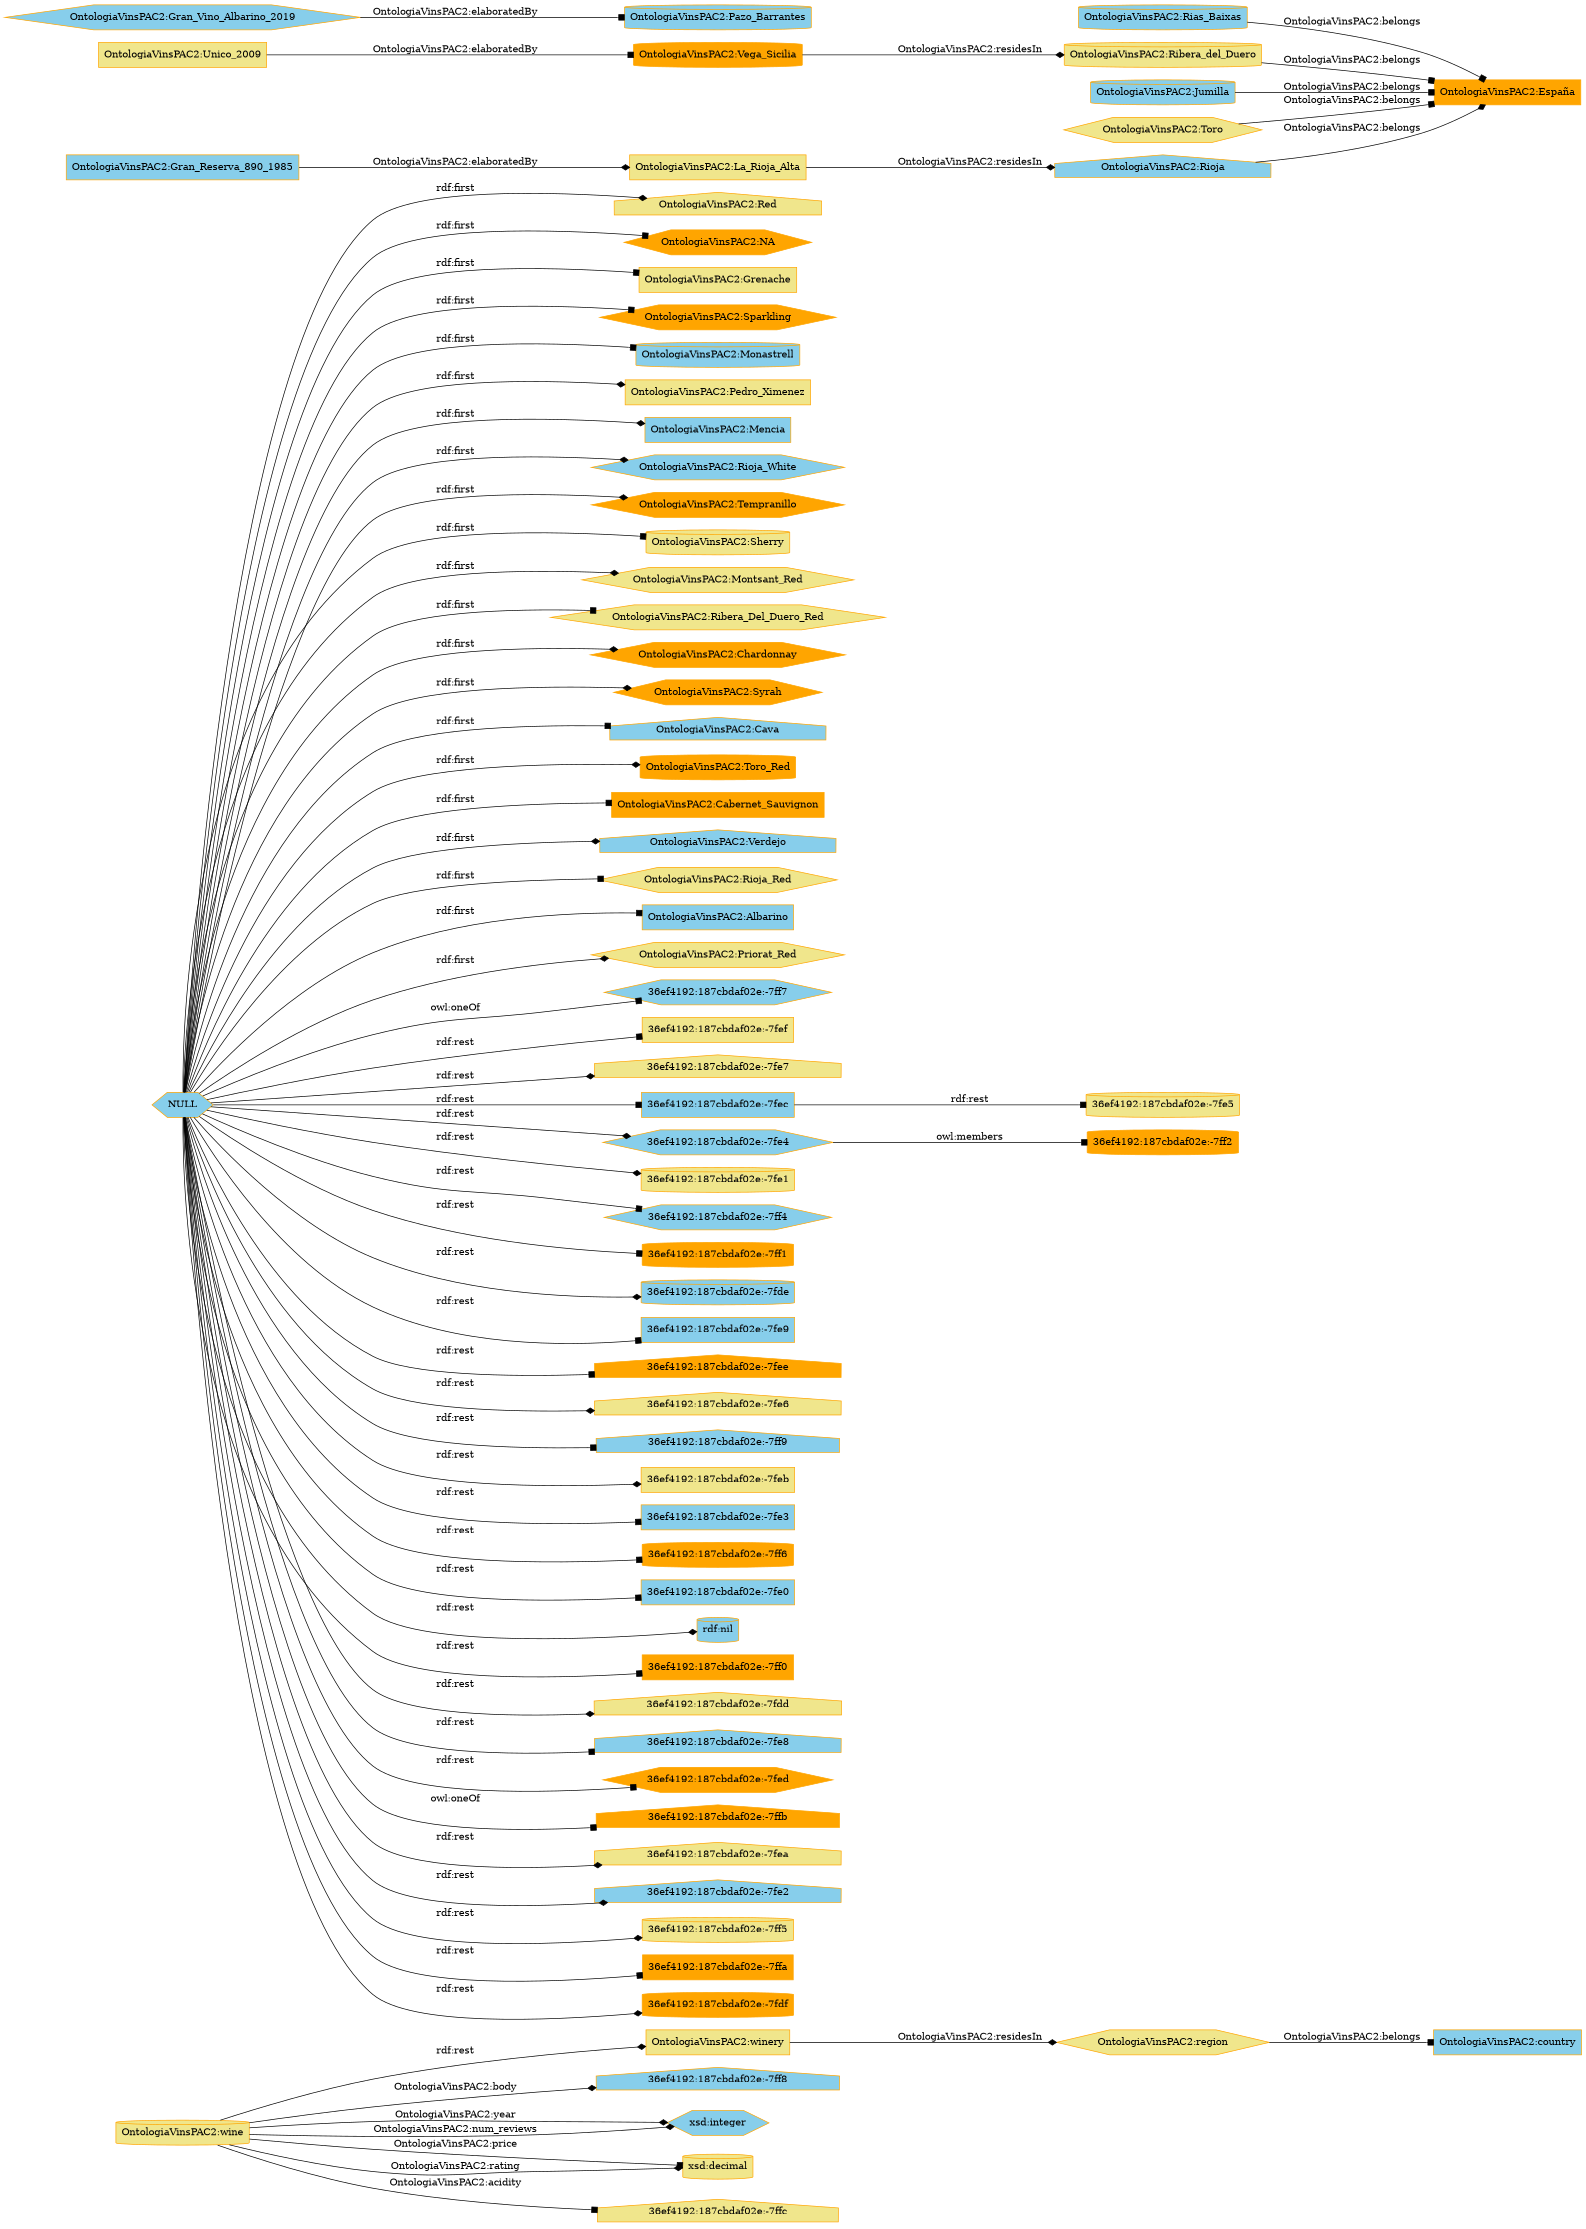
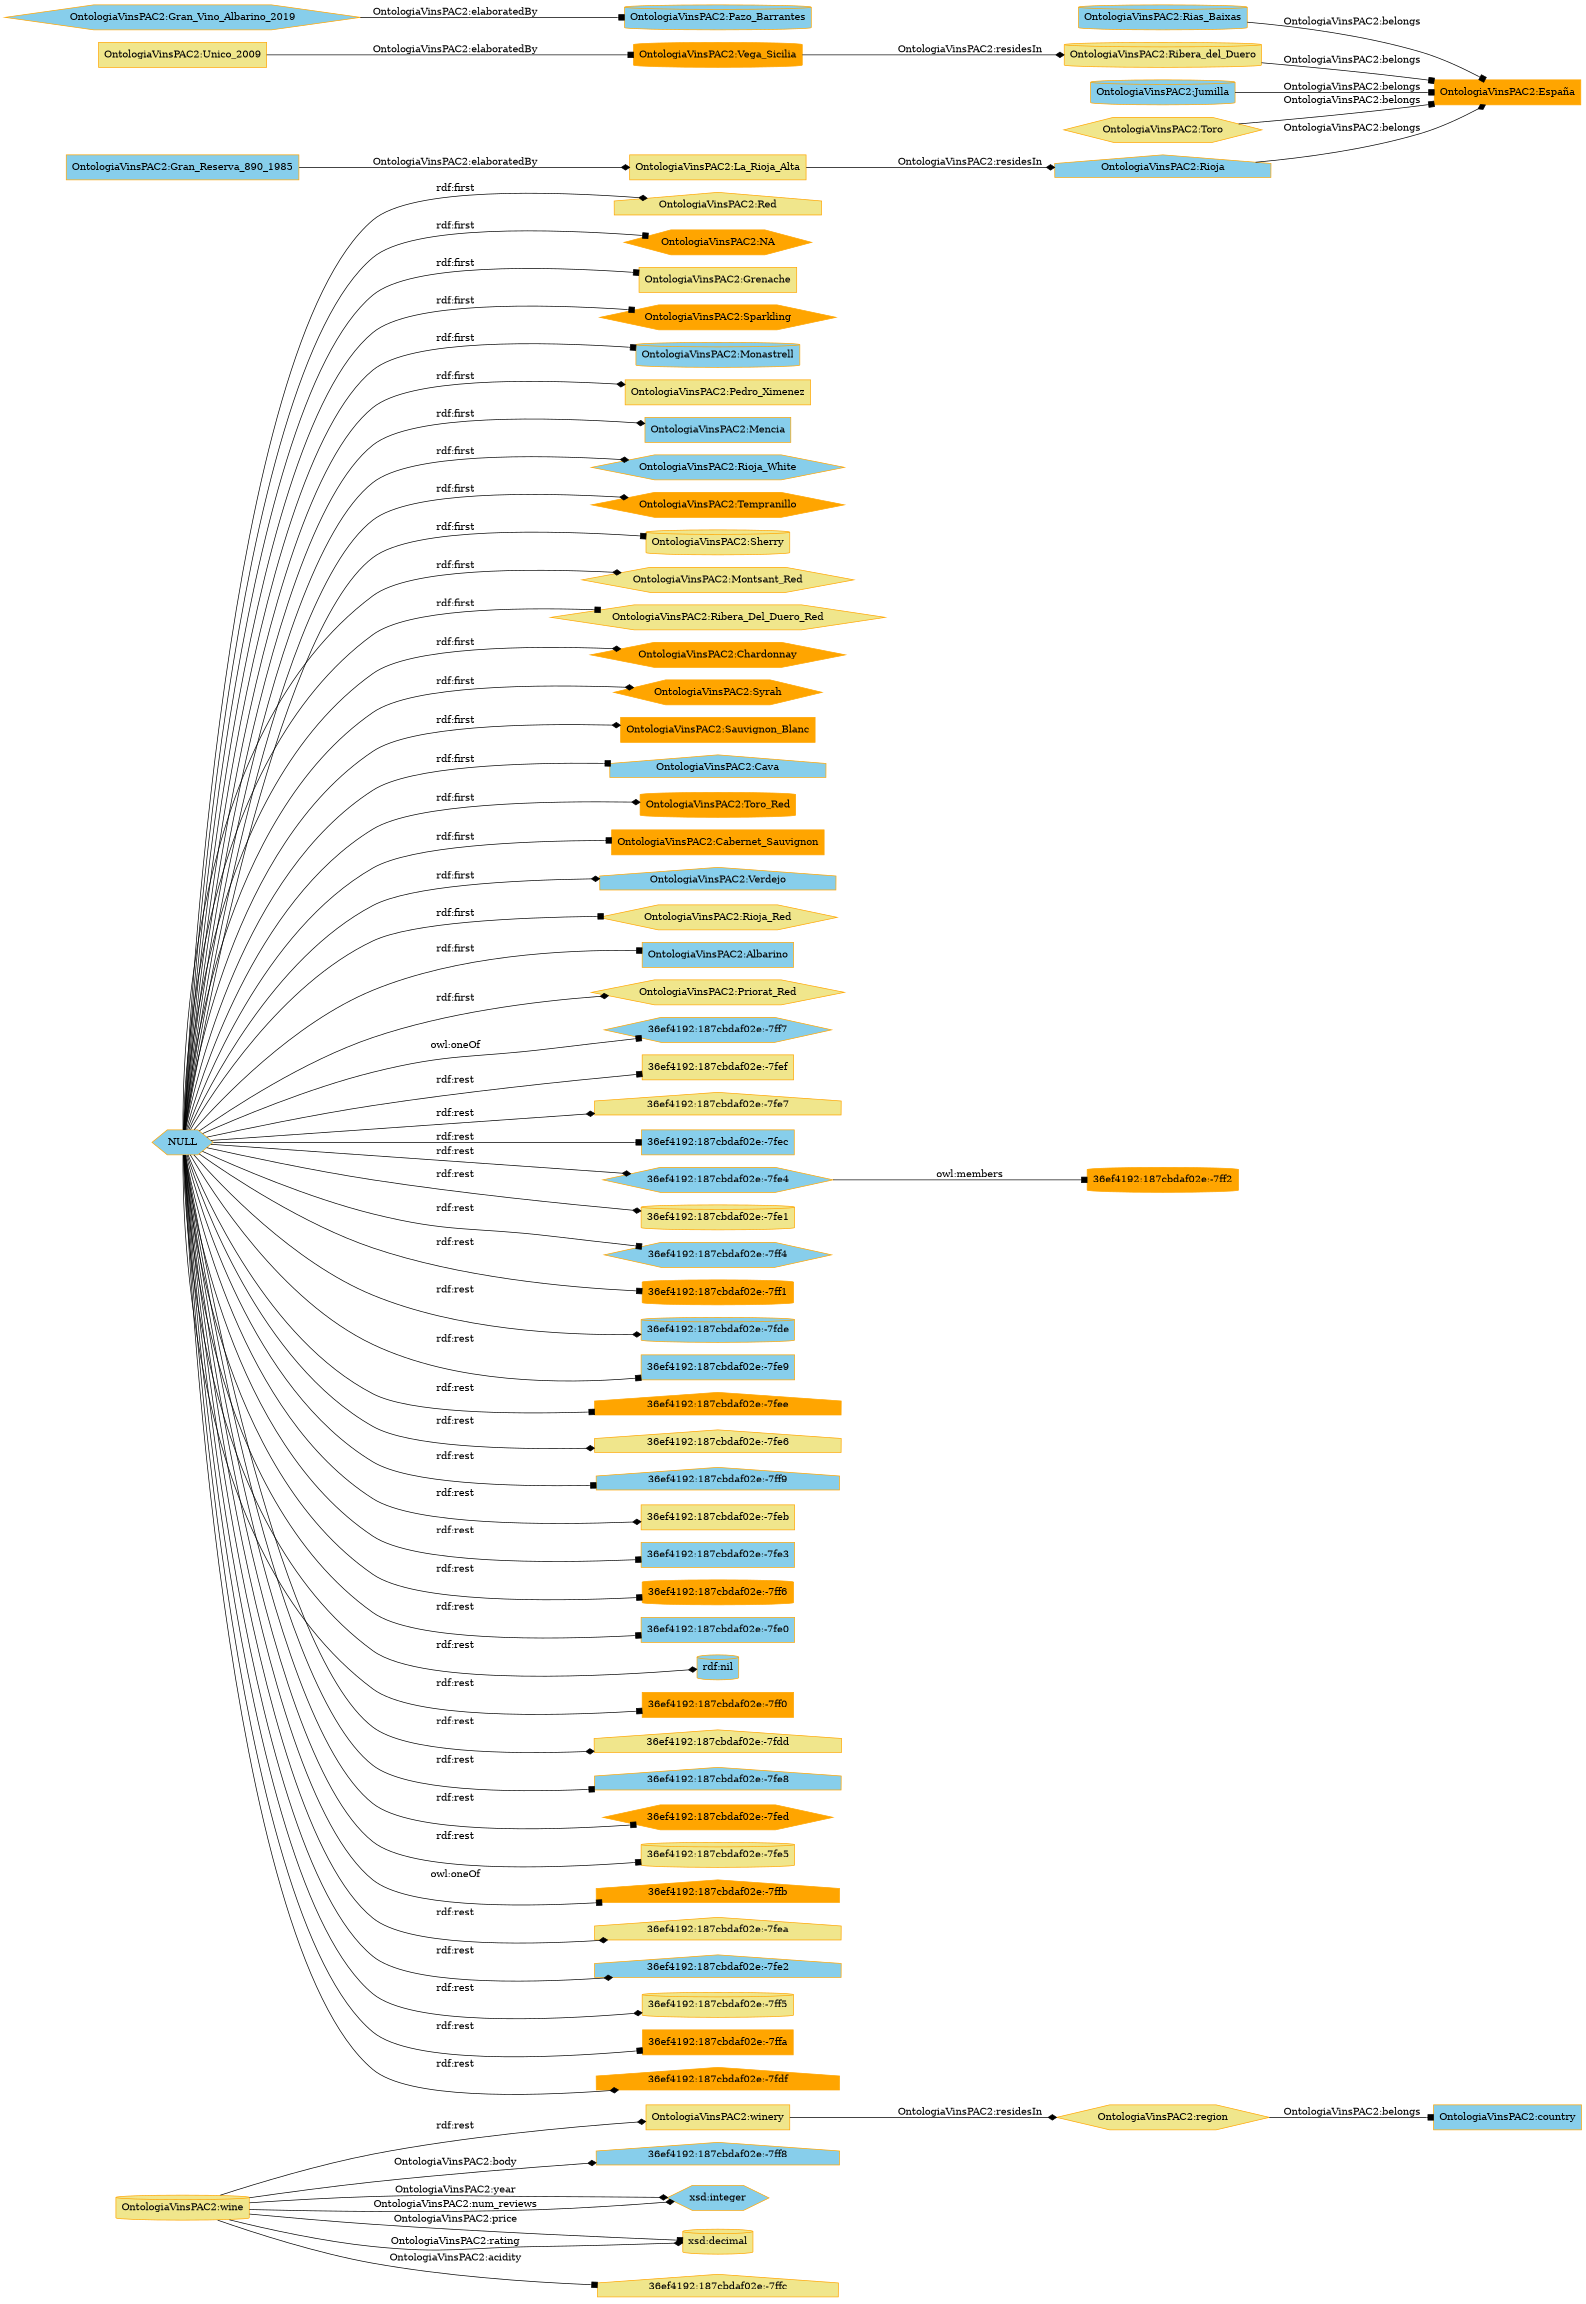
node "OntologiaVinsPAC2:Sauvignon_Blanc": added
edge "36ef4192:187cbdaf02e:-7fec" -> "36ef4192:187cbdaf02e:-7fe5": now "NULL" -> "36ef4192:187cbdaf02e:-7fe5"
node "36ef4192:187cbdaf02e:-7fdf": shape cylinder -> house
